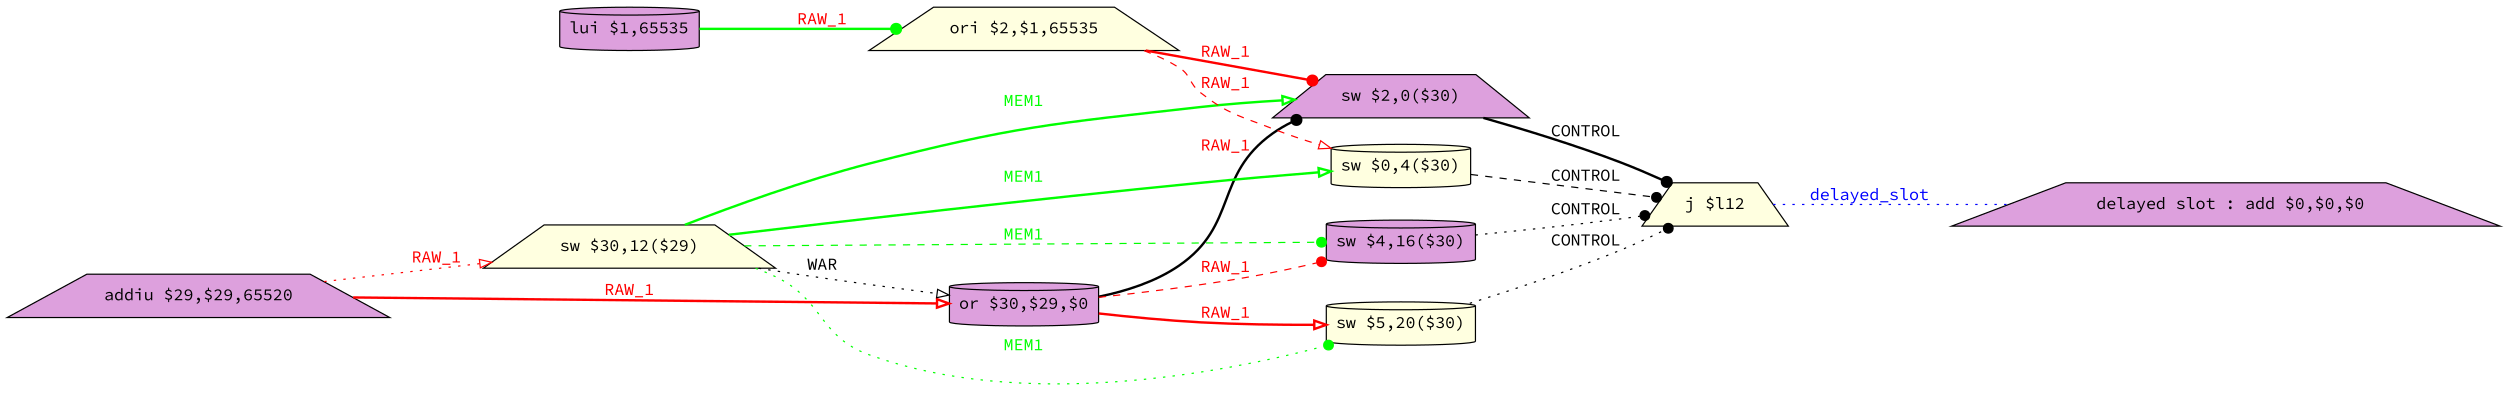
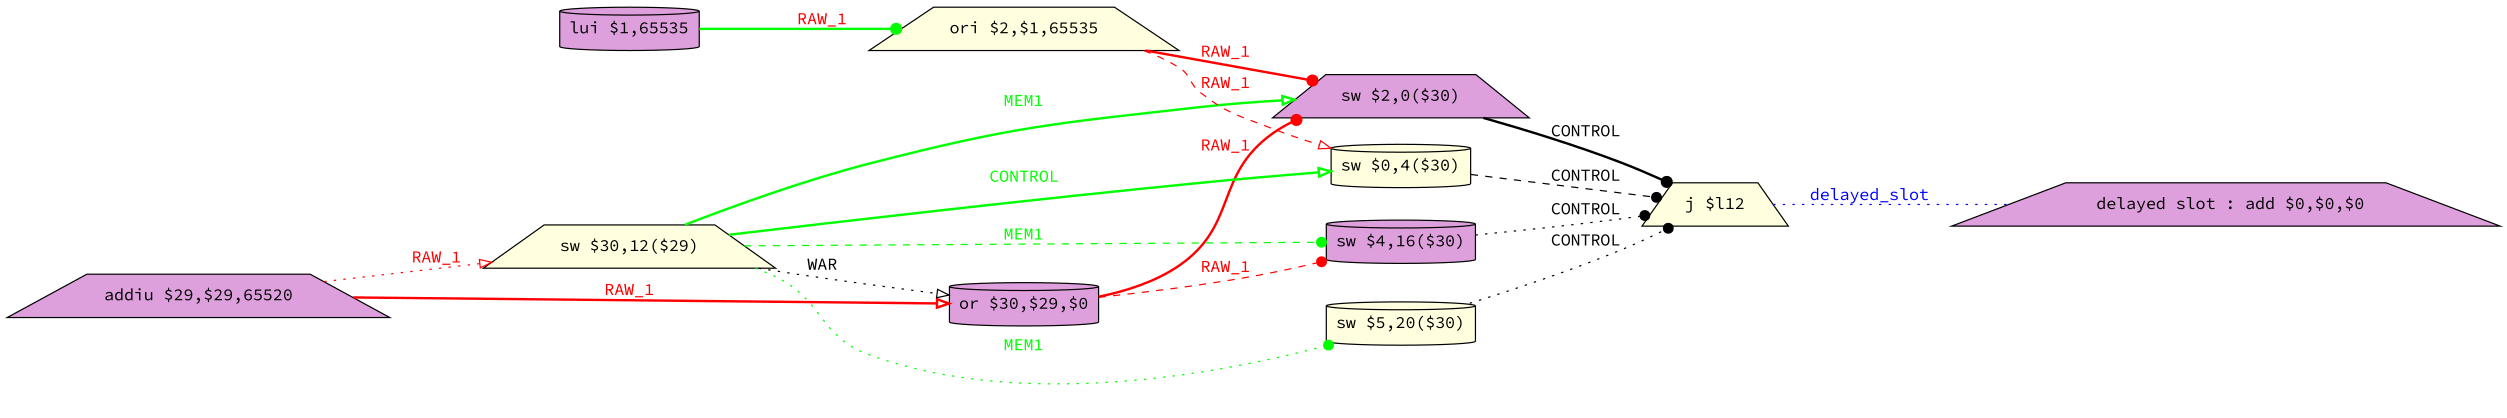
edge "sw $30,12($29)" -> "sw $0,4($30)": label "MEM1" -> "CONTROL"
edge "or $30,$29,$0" -> "sw $2,0($30)": color black -> red
edge "or $30,$29,$0" -> "sw $5,20($30)": removed, label "RAW_1"
